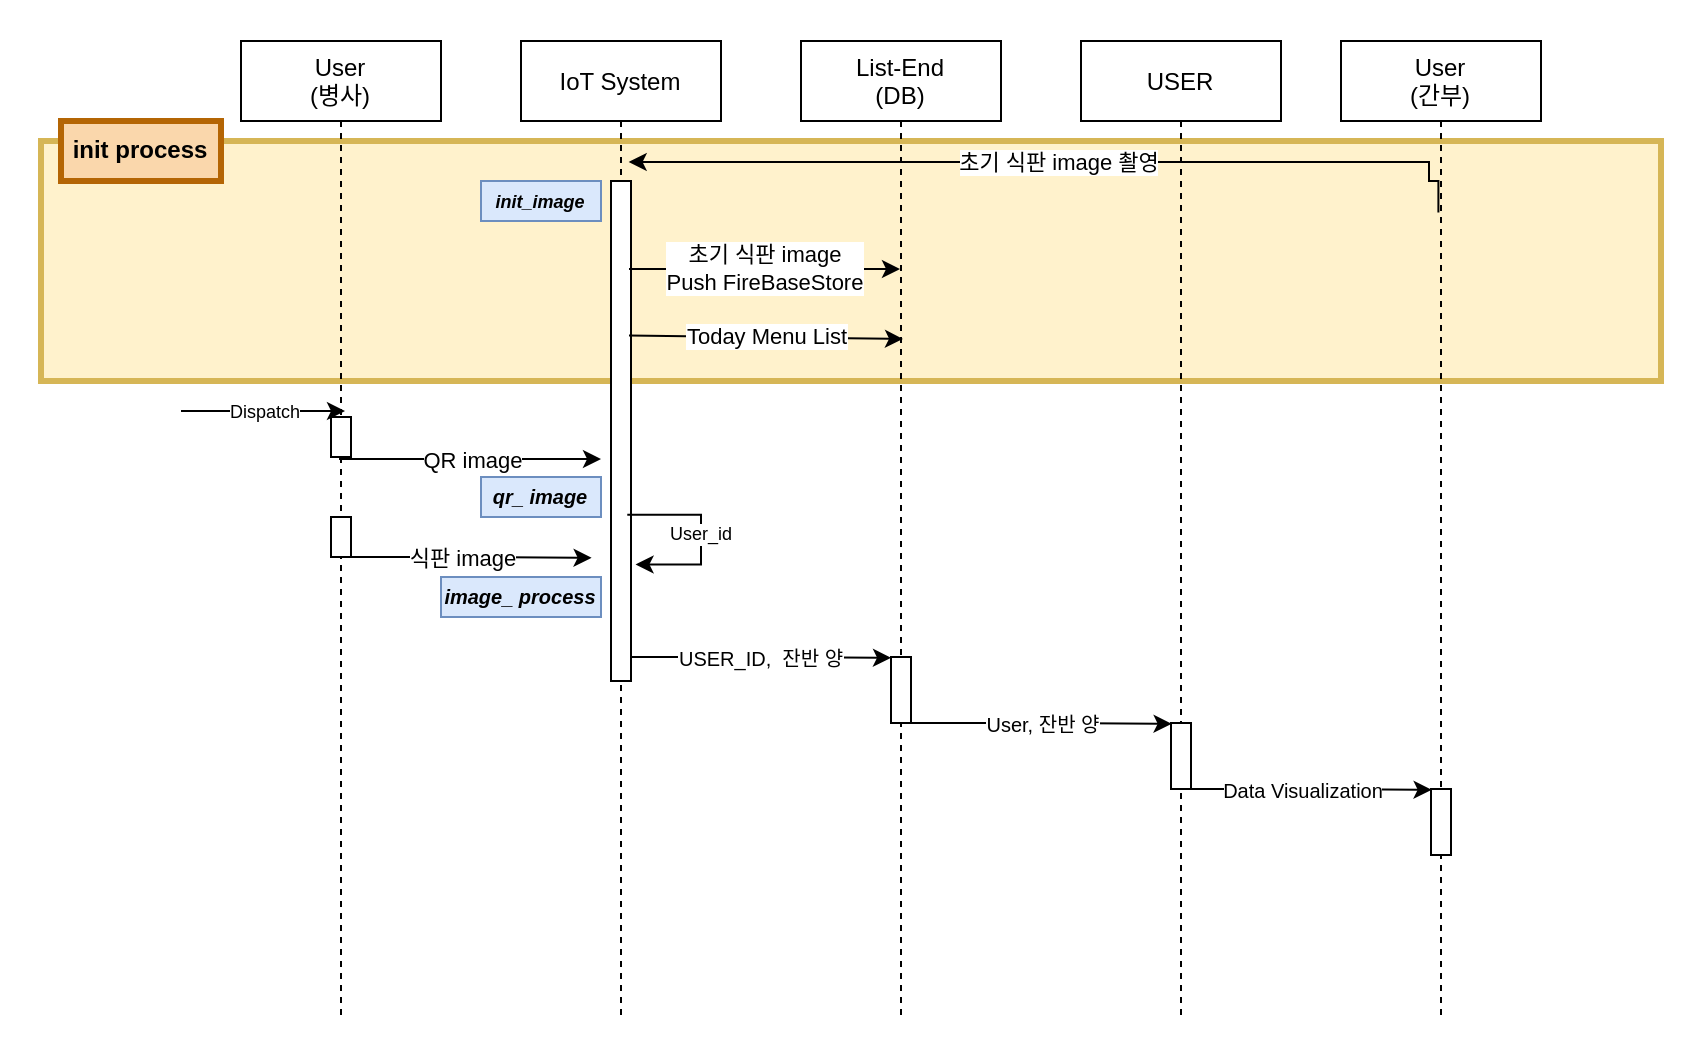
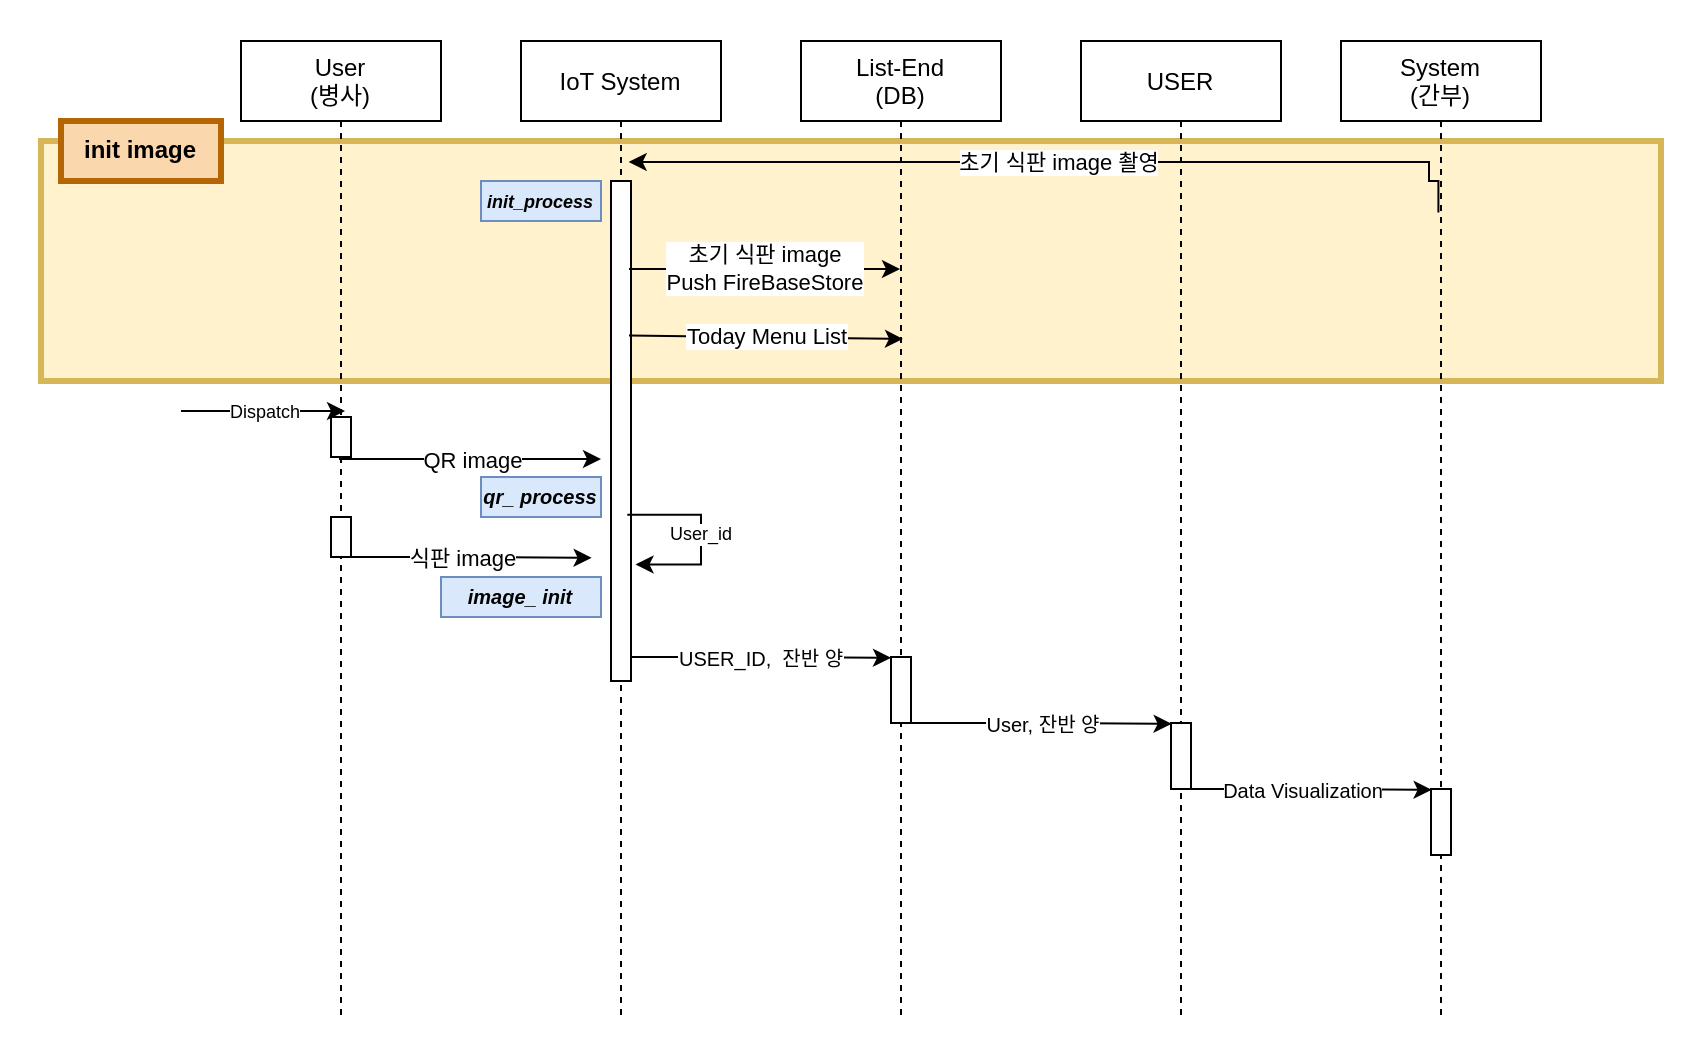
node "User (간부)": label "User (간부)" -> "System (간부)"
node "init process": label "init process" -> "init image"
node "init_image": label "init_image" -> "init_process"
node "qr_ image": label "qr_ image" -> "qr_ process"
node "image_ process": label "image_ process" -> "image_ init"
